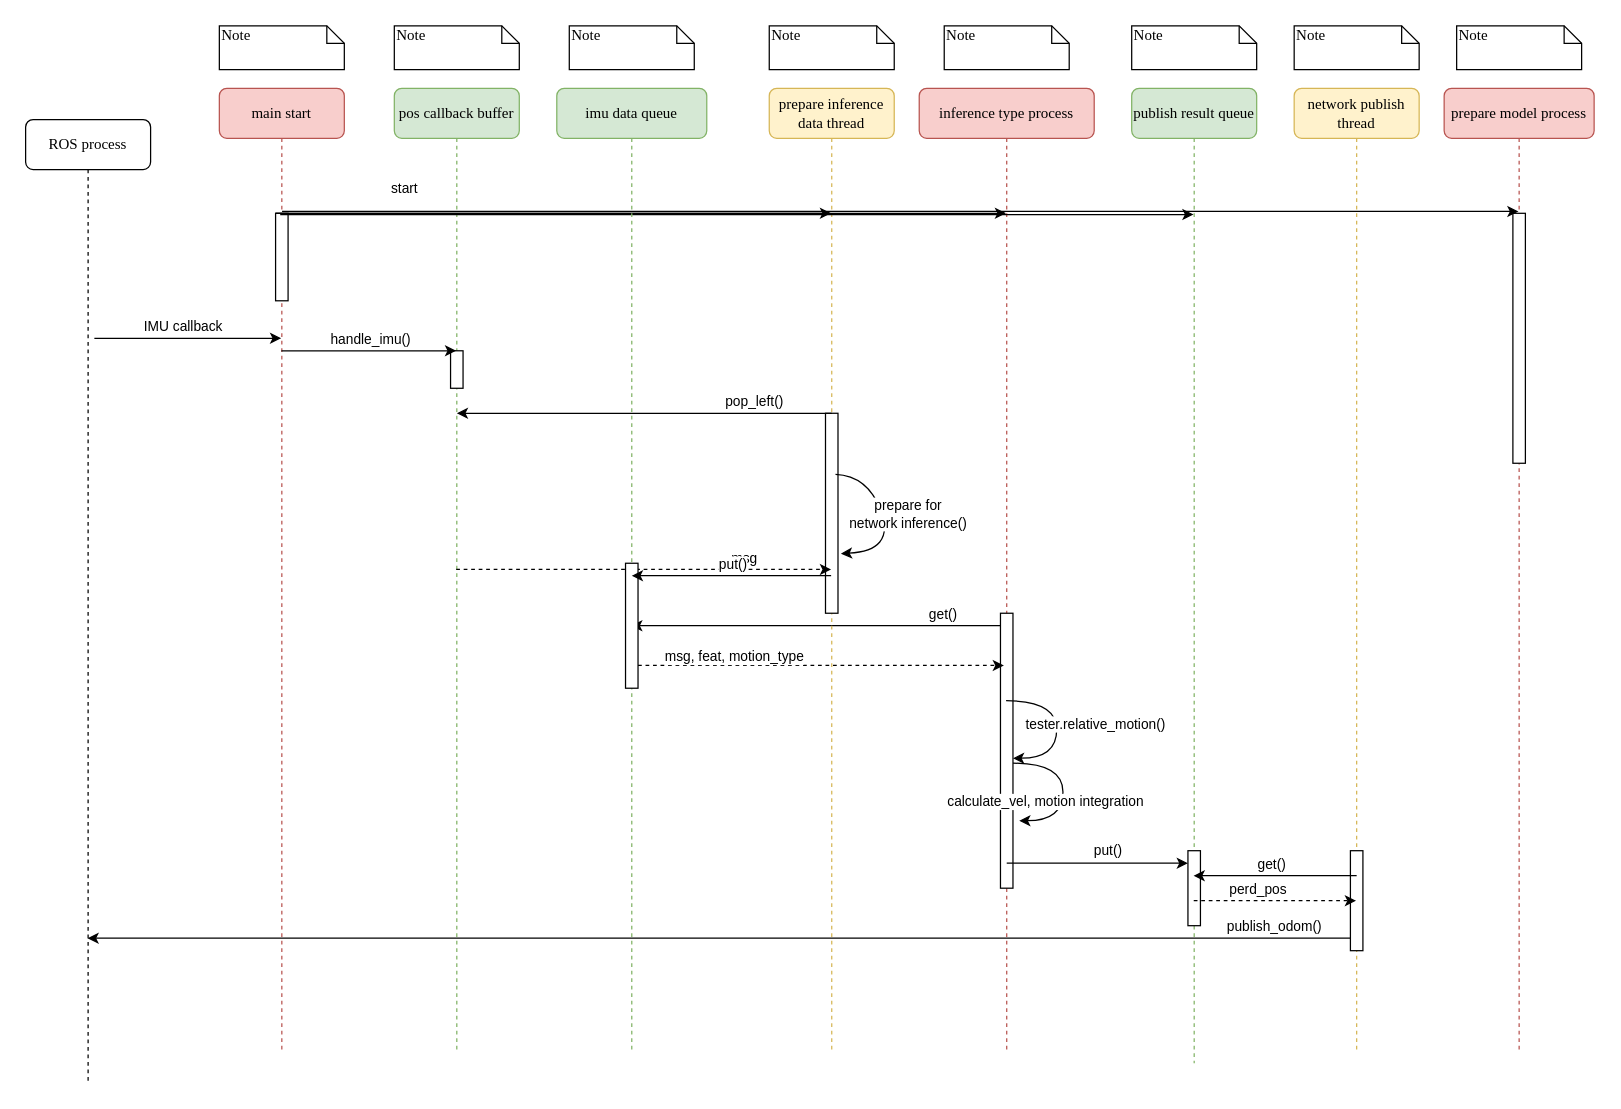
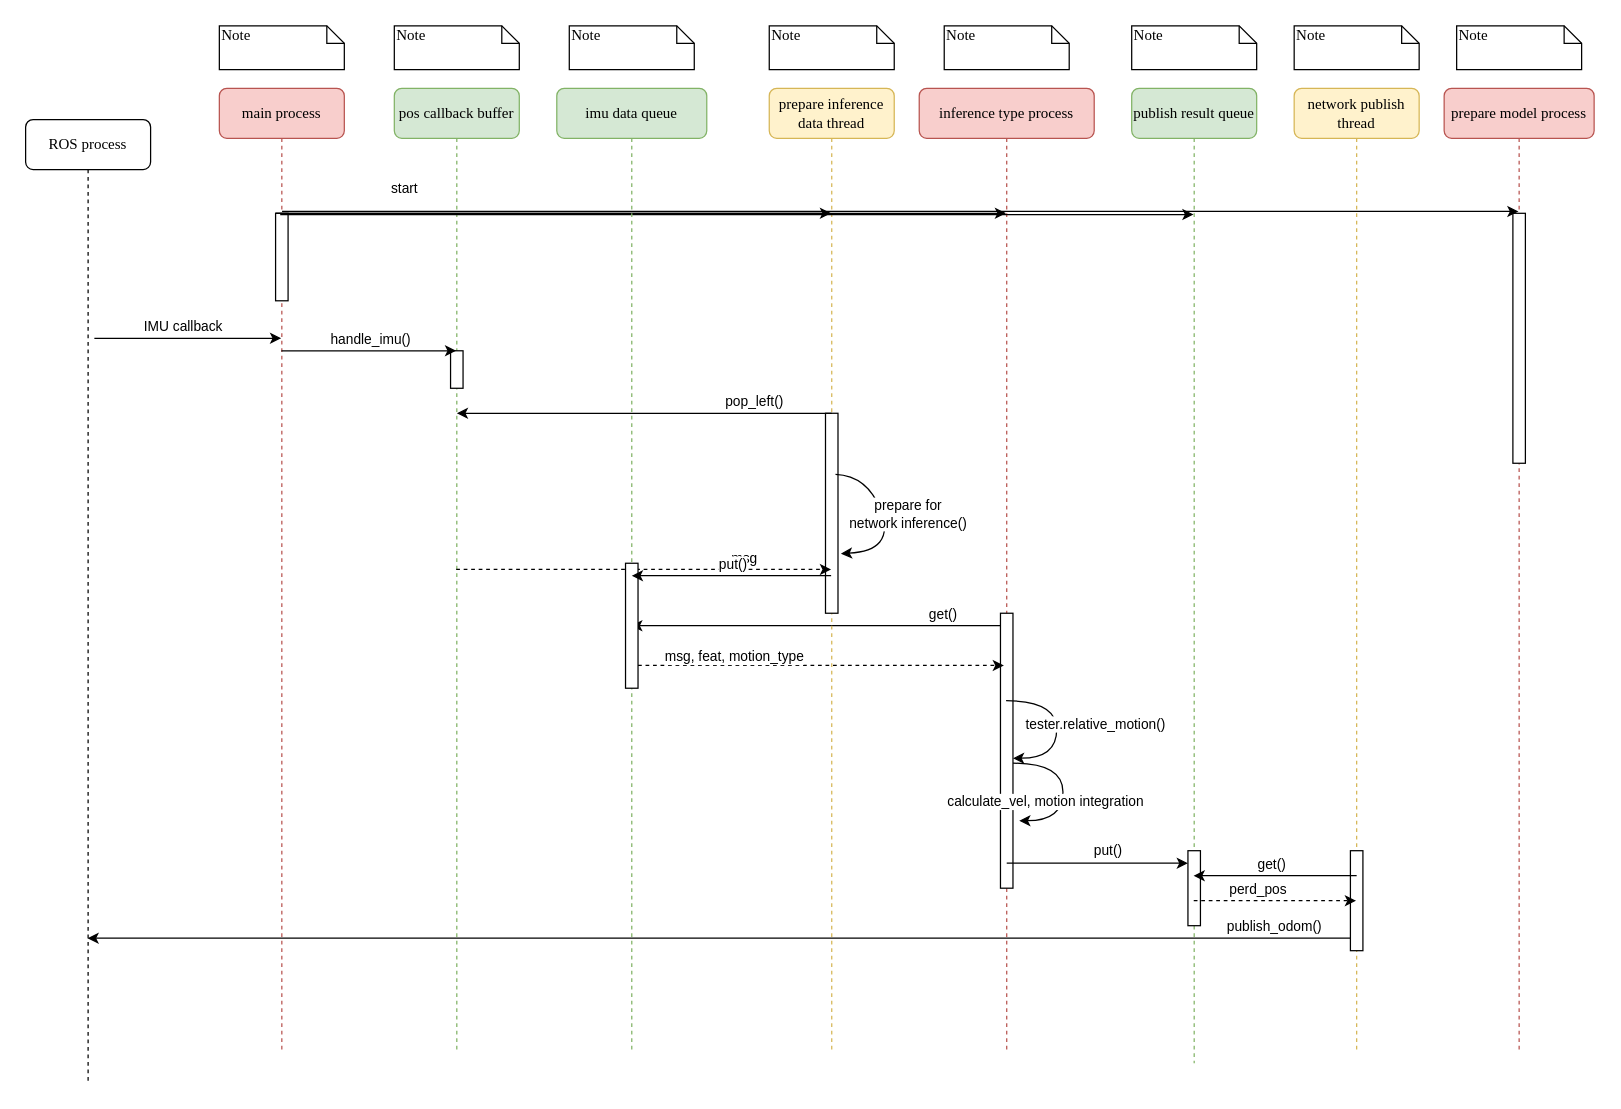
node "main start": label "main start" -> "main process"
